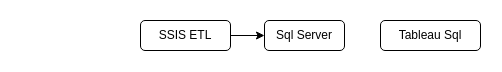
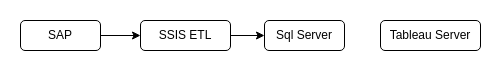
node "SAP": added
edge "SAP" -> "SSIS ETL": added
node "Tableau Sql": label "Tableau Sql" -> "Tableau Server"
